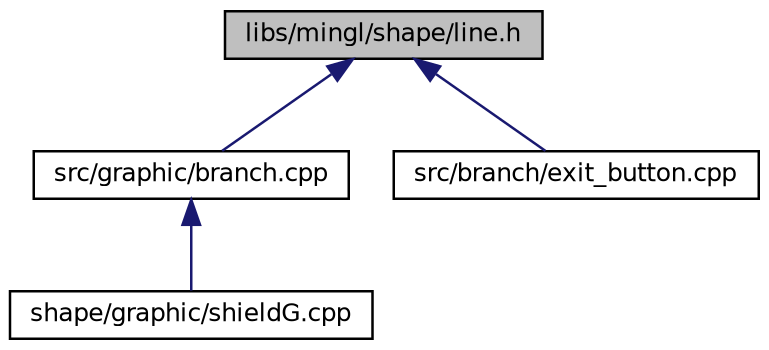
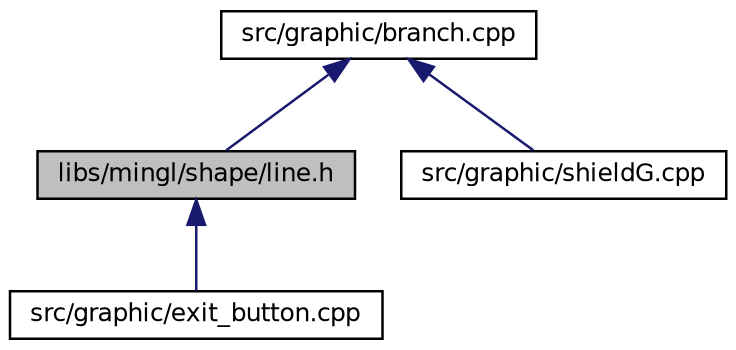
edge "src/graphic/branch.cpp" -> "libs/mingl/shape/line.h": reversed
node "src/branch/exit_button.cpp": label "src/branch/exit_button.cpp" -> "src/graphic/exit_button.cpp"
node "shape/graphic/shieldG.cpp": label "shape/graphic/shieldG.cpp" -> "src/graphic/shieldG.cpp"
